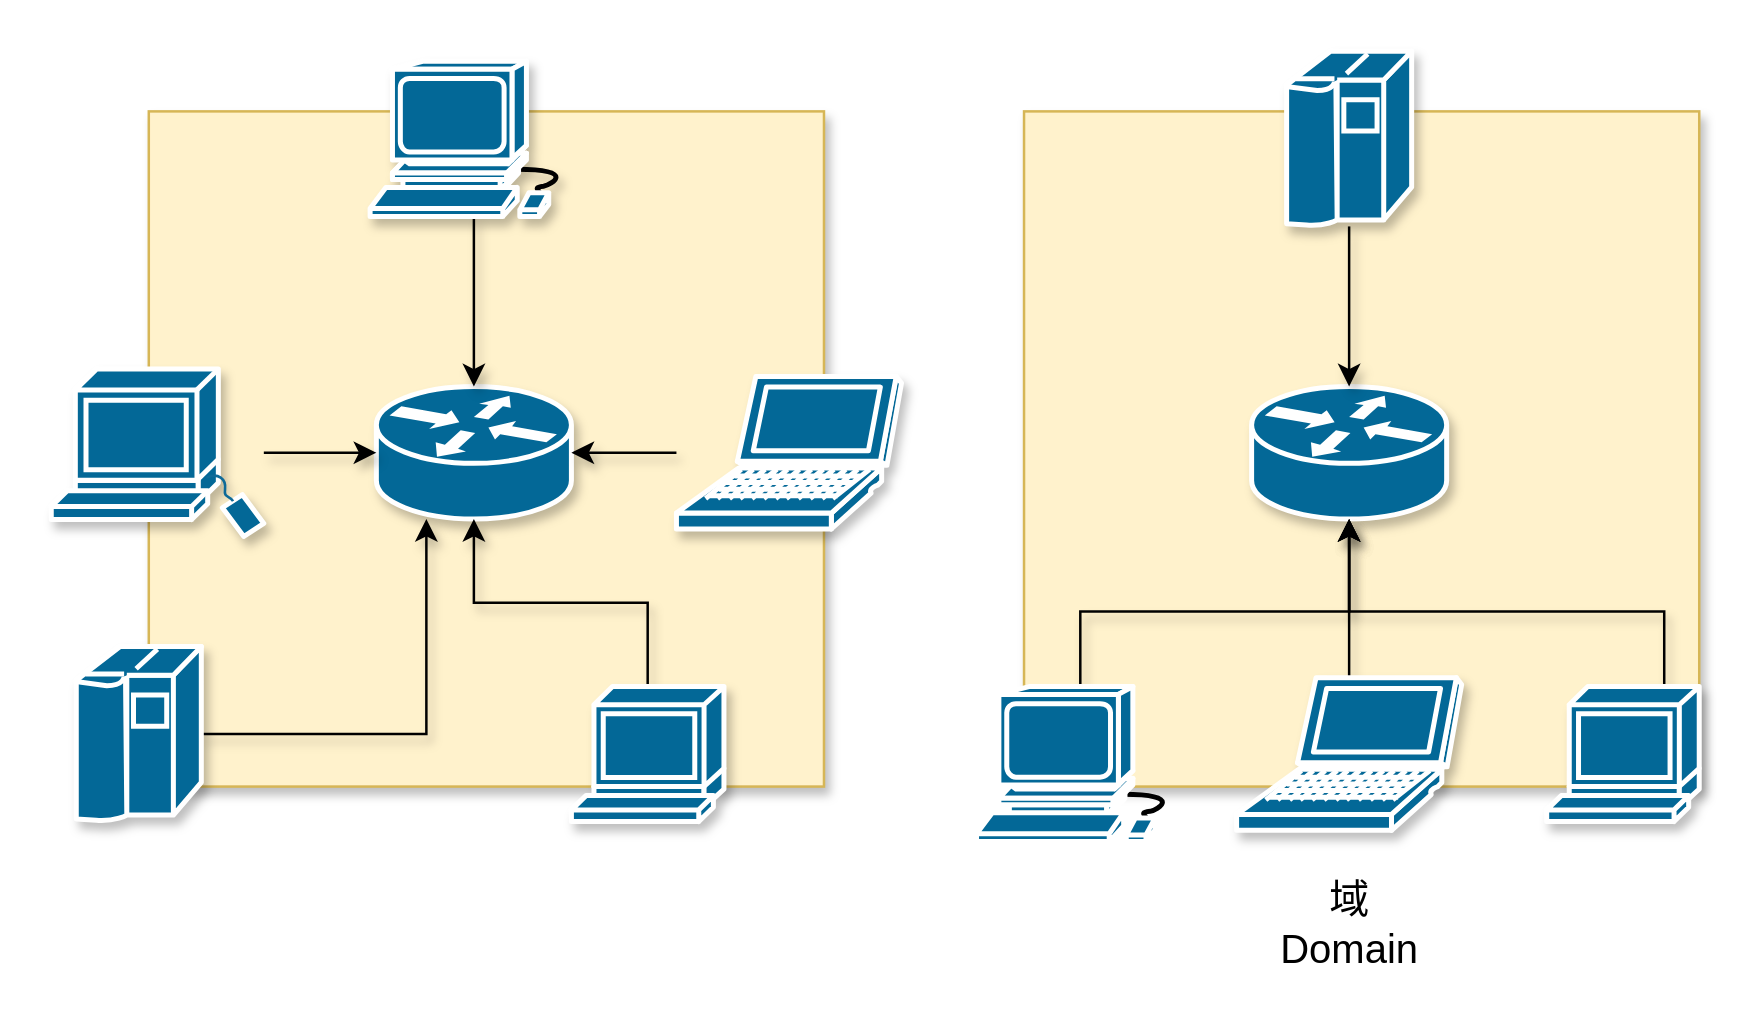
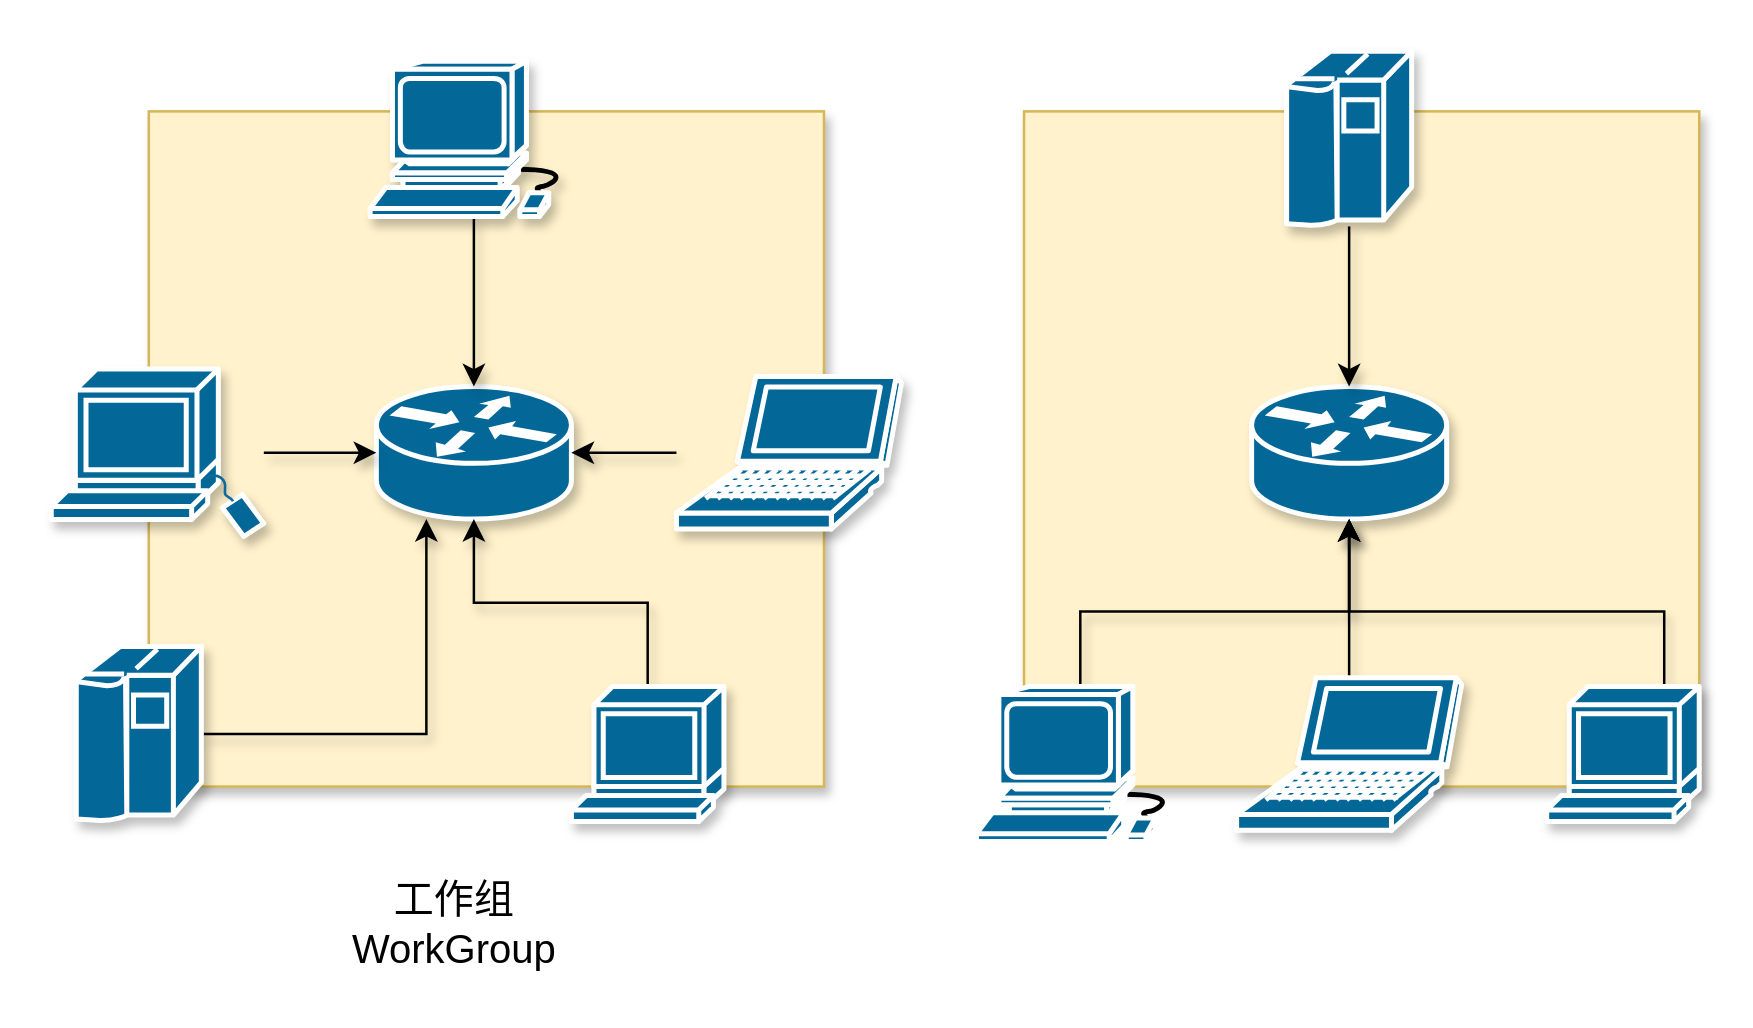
node "工作组WorkGroup": added
node "域Domain": removed
